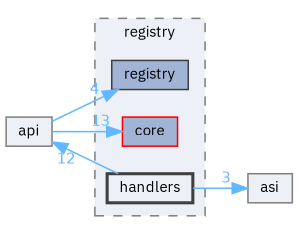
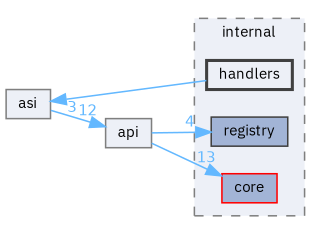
cluster "registry": label "registry" -> "internal"
edge "handlers" -> "api": now "asi" -> "api"
